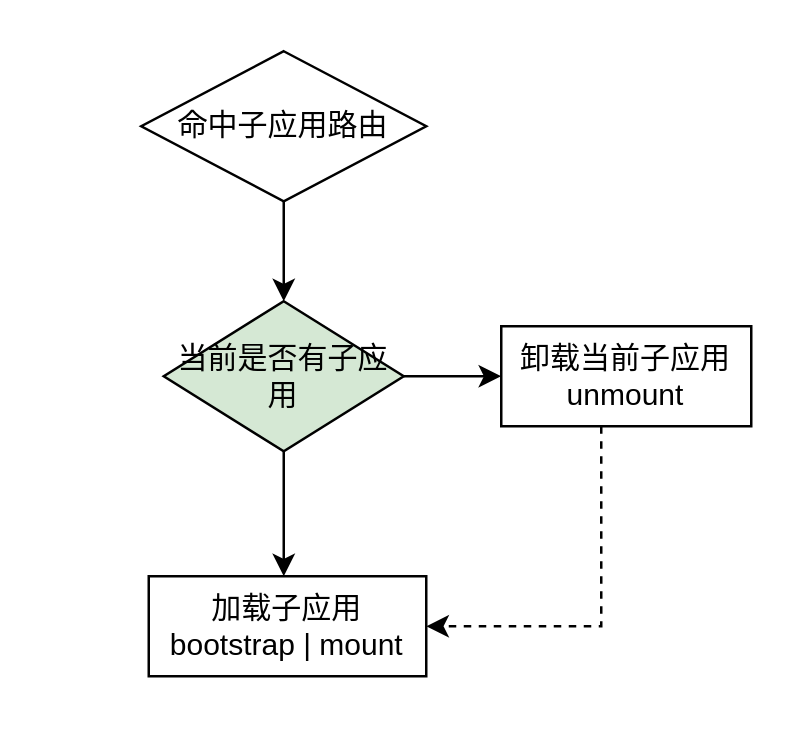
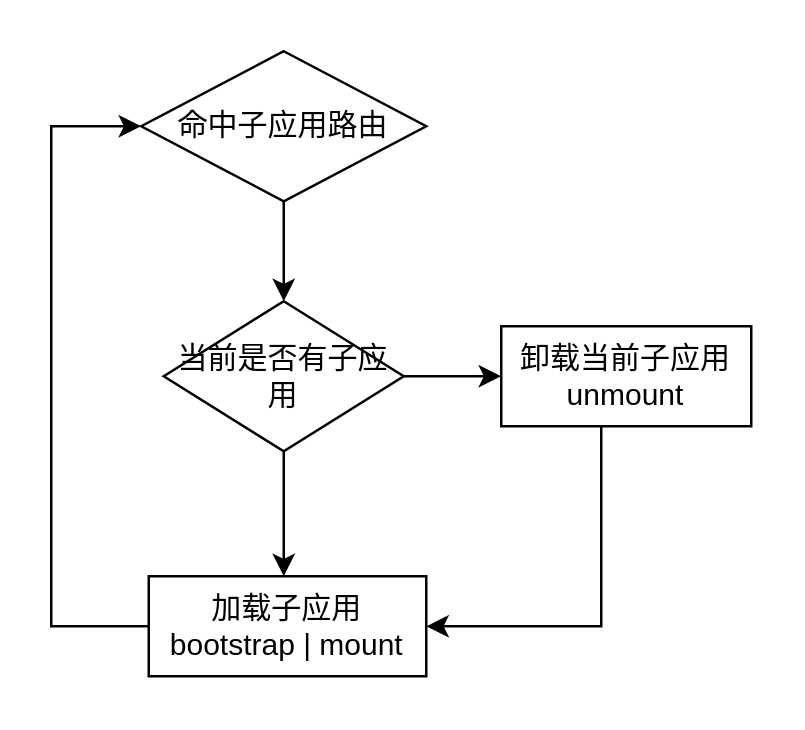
node "当前是否有子应用": fillcolor #d5e8d4 -> #ffffff
edge "加载子应用 bootstrap | mount" -> "命中子应用路由": added
edge "卸载当前子应用 unmount" -> "加载子应用 bootstrap | mount": style dashed -> solid
